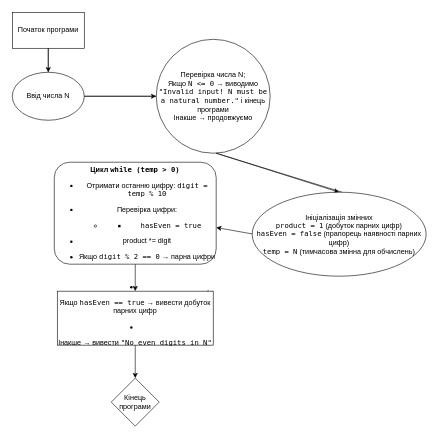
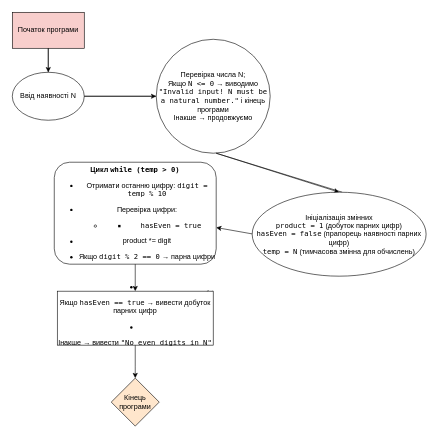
node "Початок програми": fillcolor #ffffff -> #f8cecc
node "Ввід числа N": label "Ввід числа N" -> "Ввід наявності N"
node "Кінець програми": fillcolor #ffffff -> #ffe6cc
